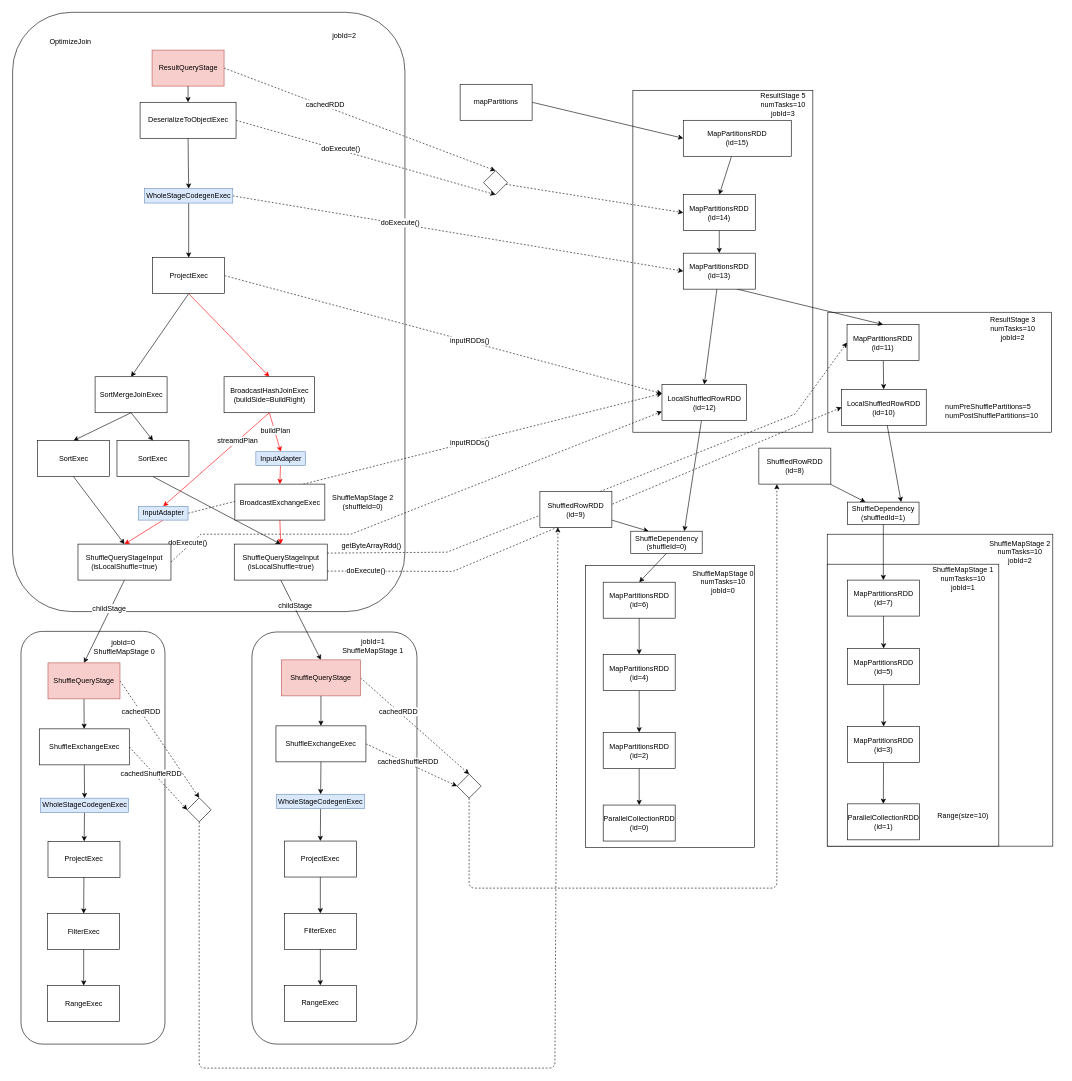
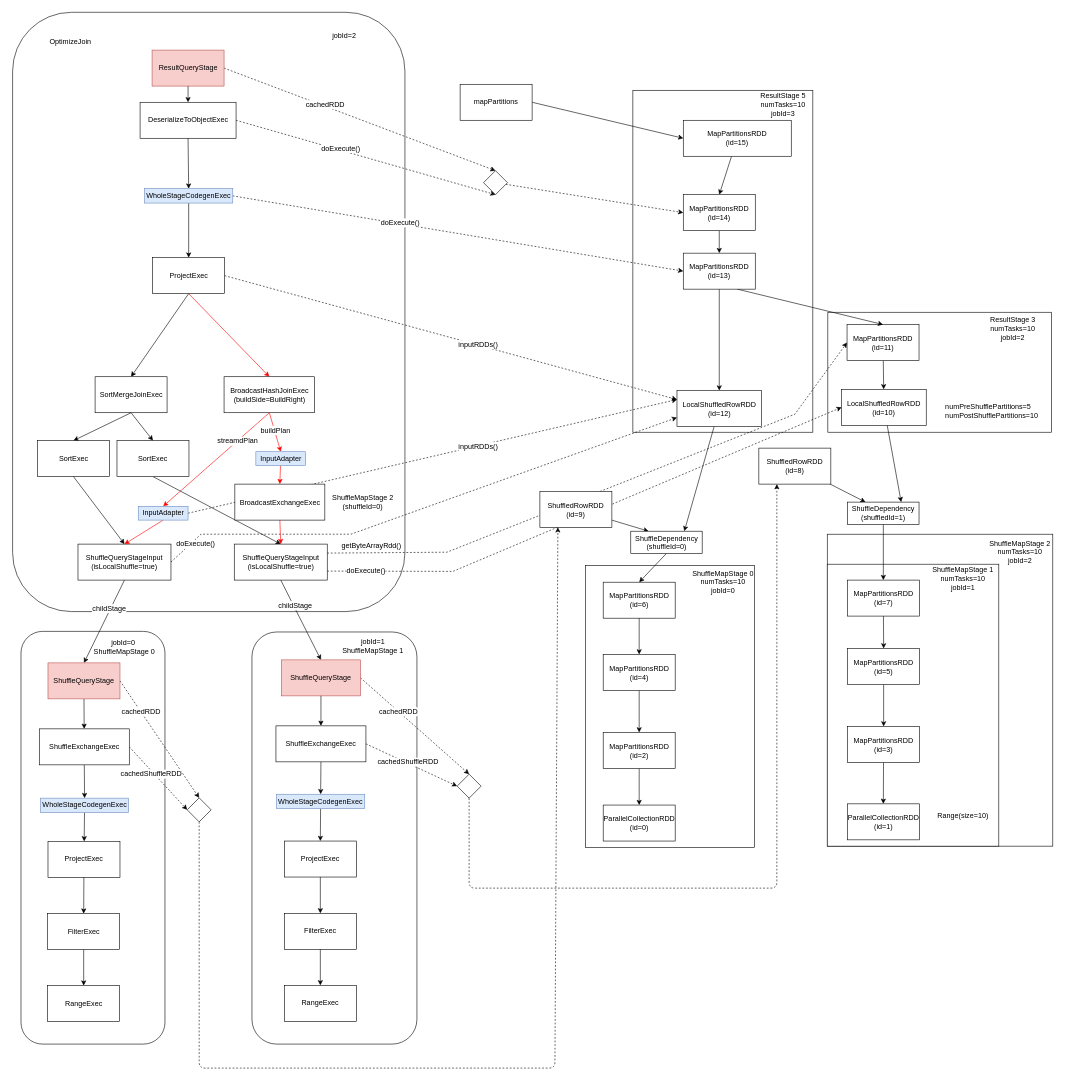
node "LocalShuffledRowRDD (id=12)": moved (704, 403) -> (719, 409)
